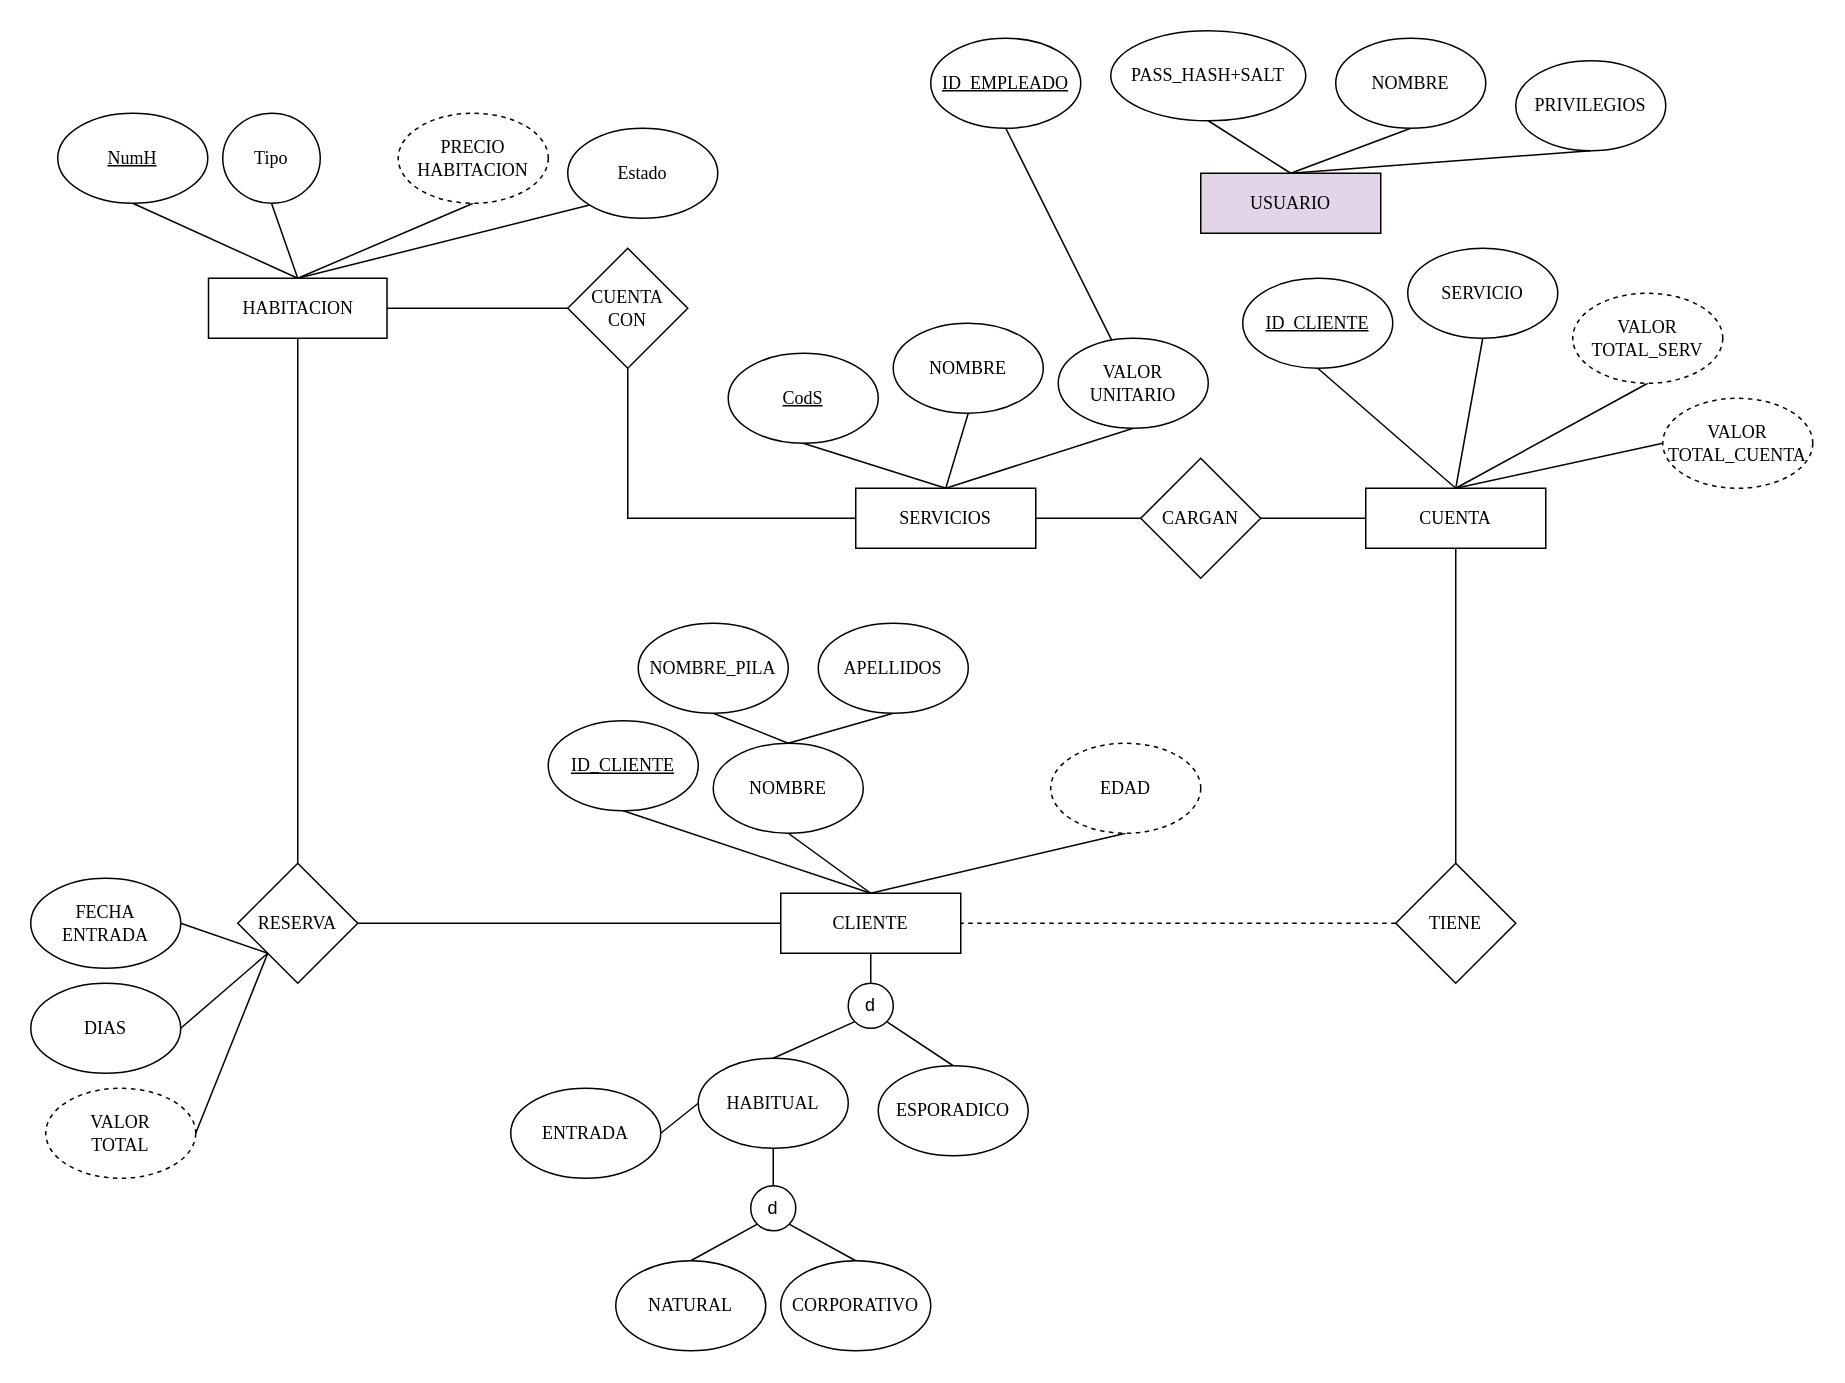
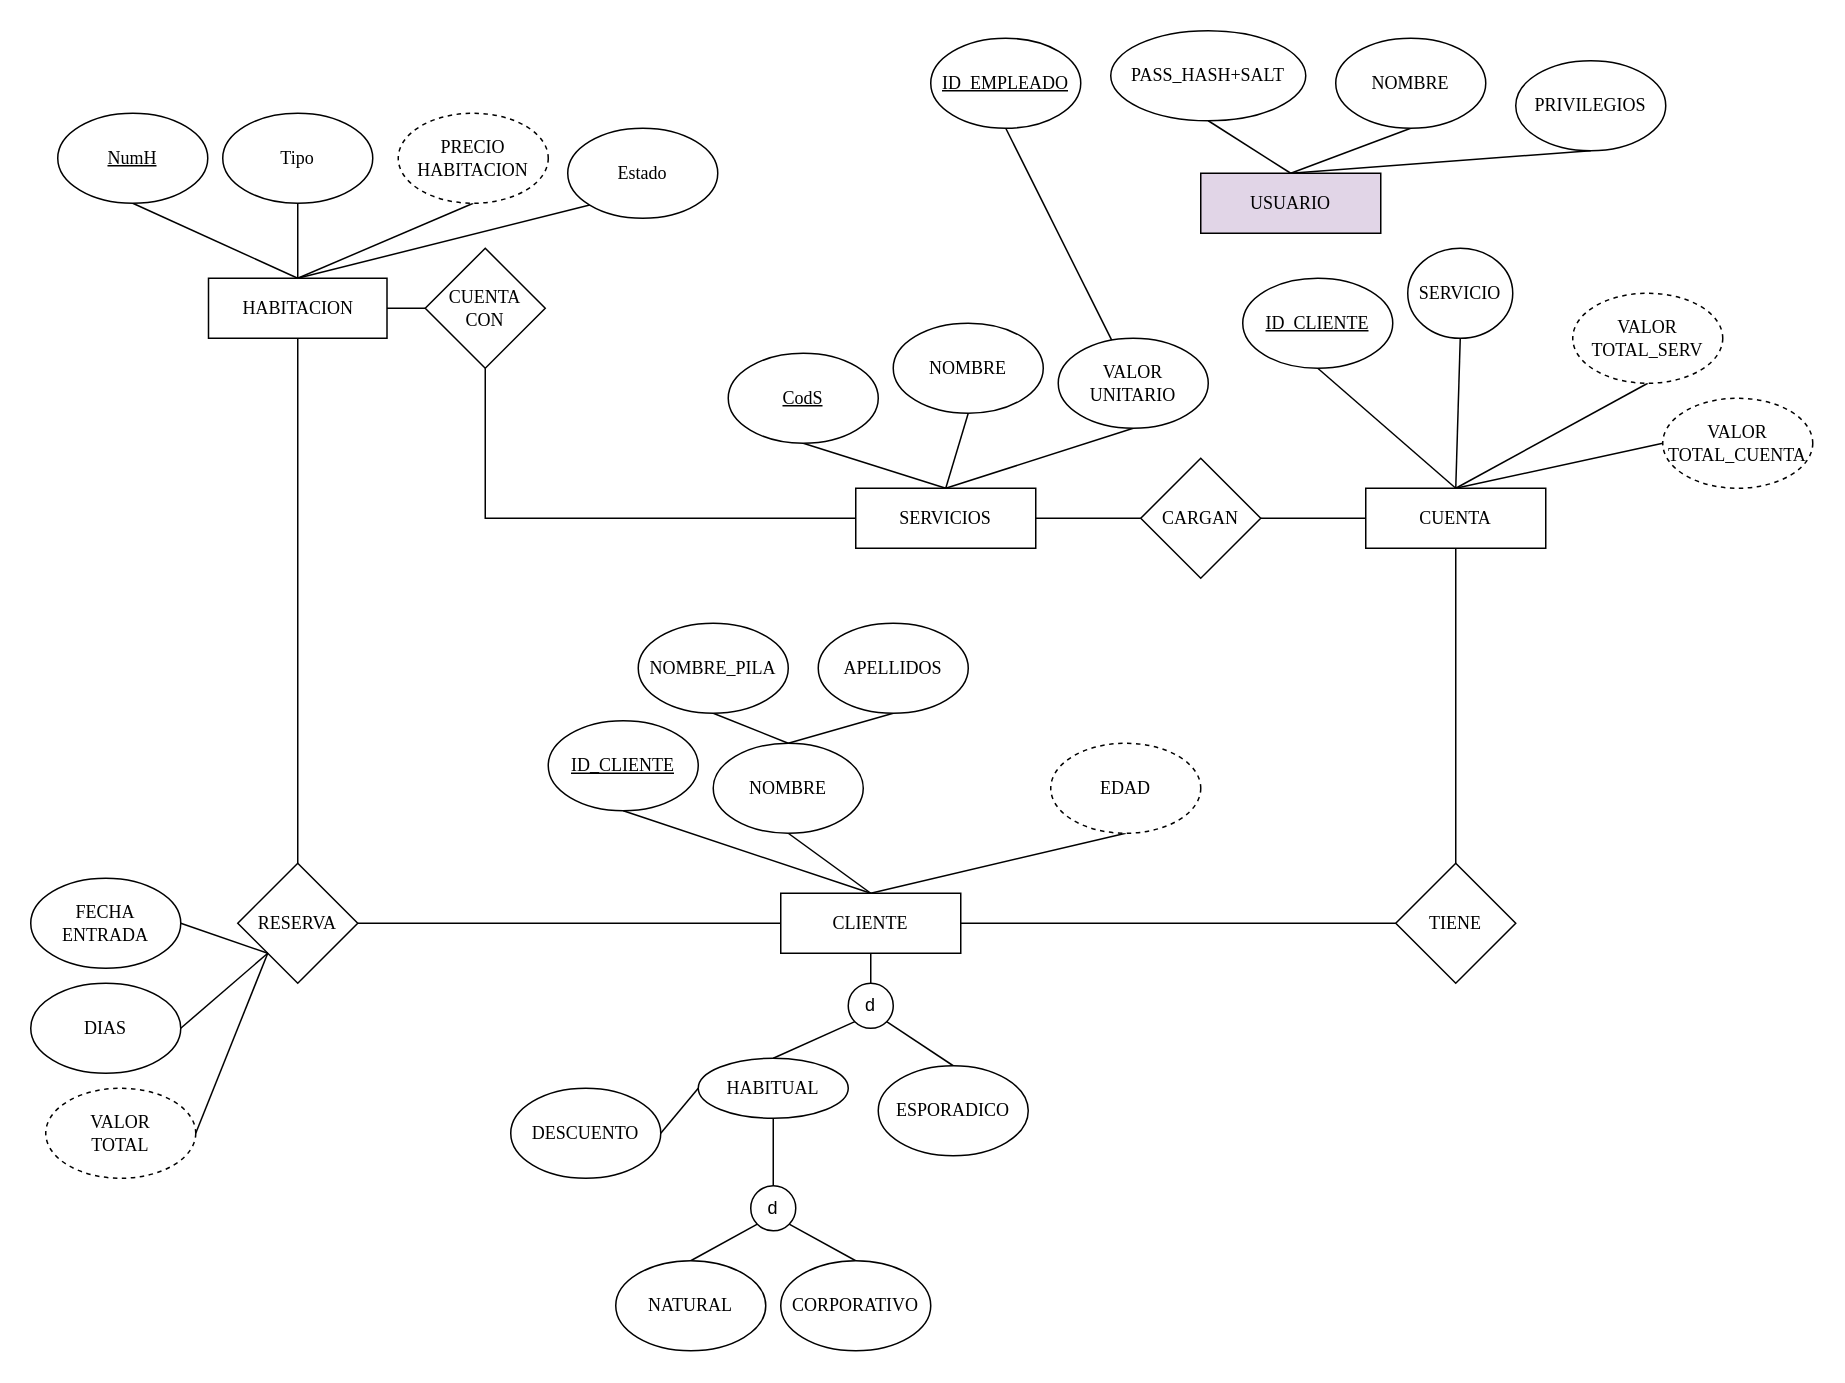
node "Tipo": size 98x90 -> 150x90
node "SERVICIO": size 150x90 -> 105x90
node "CUENTA CON": moved (628, 308) -> (485, 308)
edge "CLIENTE" -- "TIENE": style dashed -> solid
node "HABITUAL": size 150x90 -> 150x60
node "ENTRADA": label "ENTRADA" -> "DESCUENTO"
